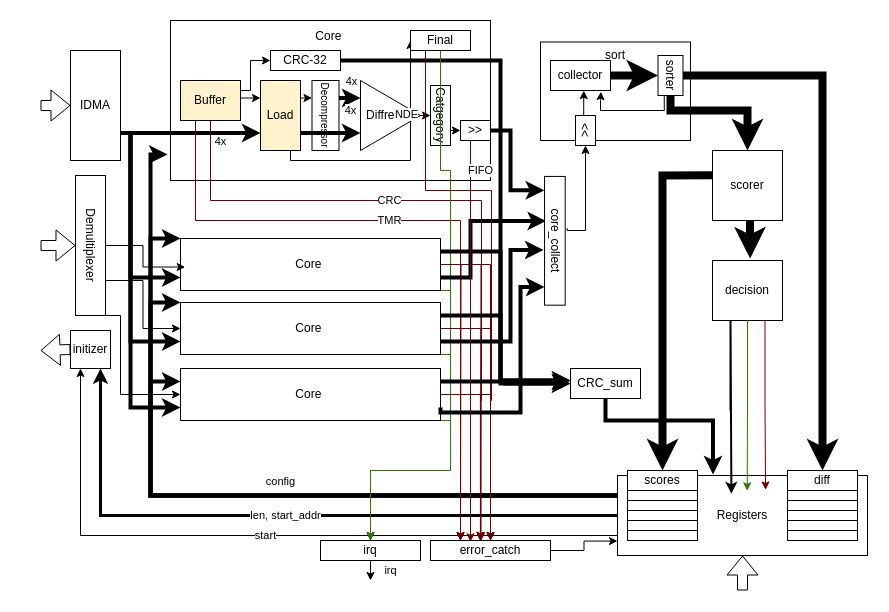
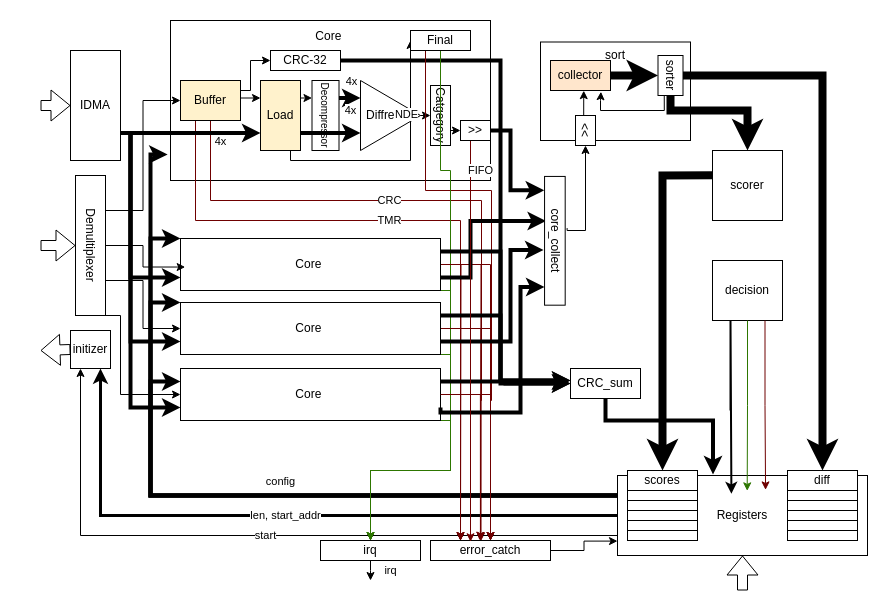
node "collector": fillcolor #ffffff -> #ffe6cc
edge "Demultiplexer" -> "Buffer": added
edge "scorer" -> "decision": removed
